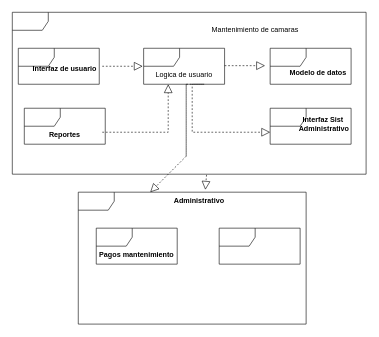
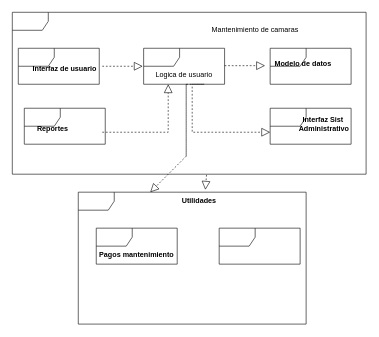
node "Modelo de datos": moved (318, 77) -> (303, 68)
node "Reportes": moved (65, 134) -> (53, 128)
node "Administrativo": label "Administrativo" -> "Utilidades"
